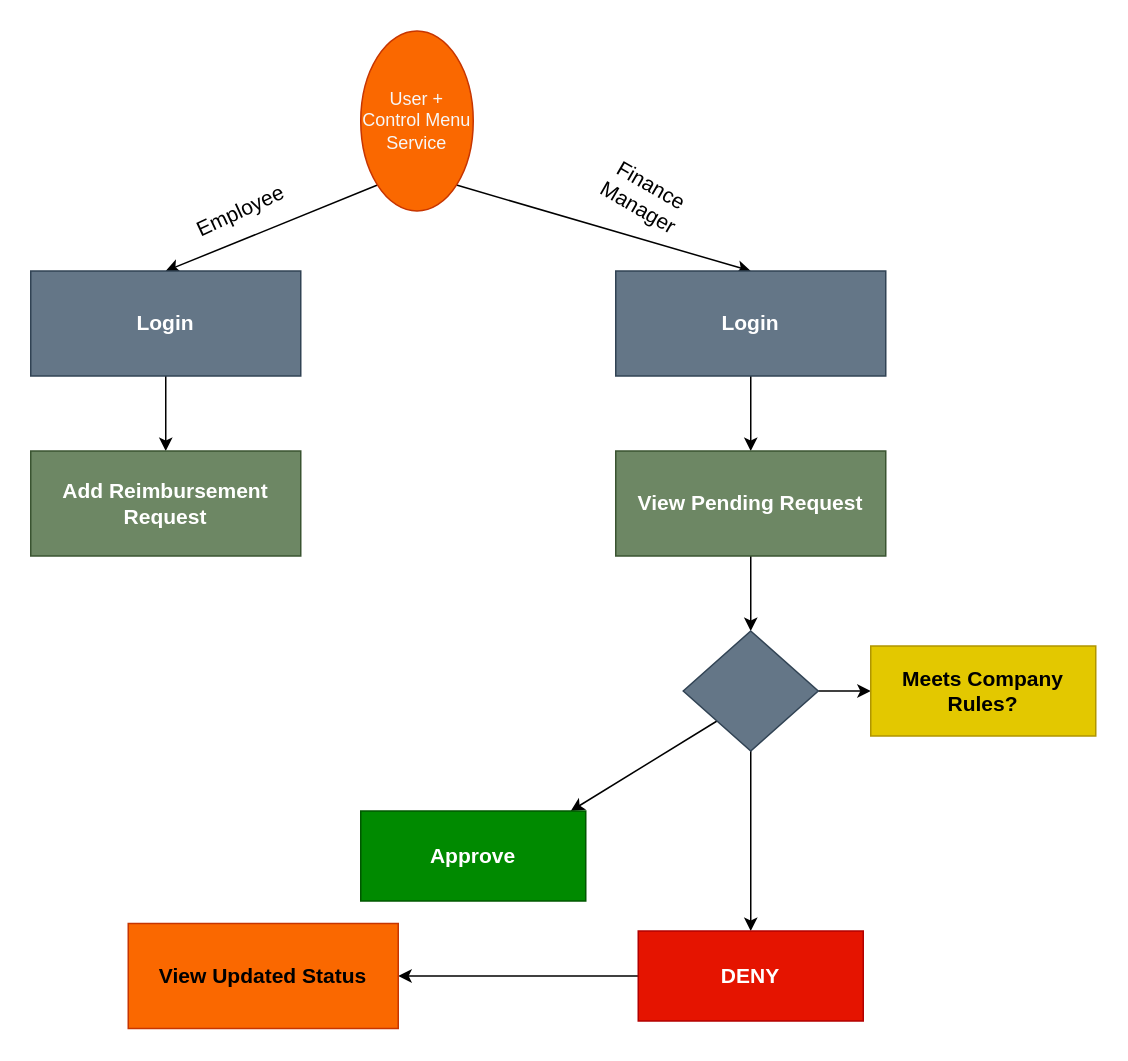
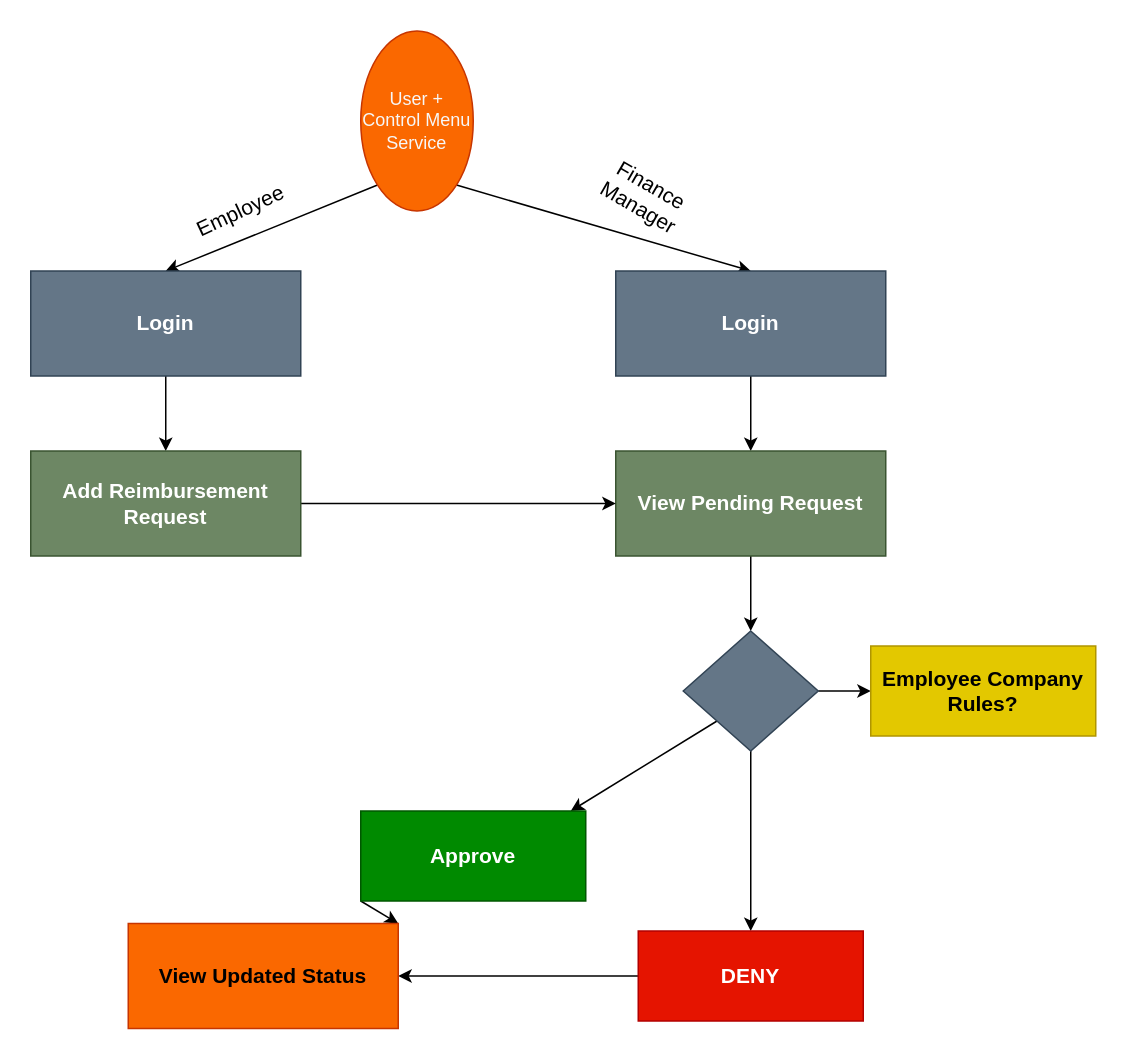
edge "Add Reimbursement Request" -> "View Pending Request": added
node "Meets Company Rules?": label "Meets Company Rules?" -> "Employee Company Rules?"
edge "Approve" -> "View Updated Status": added
